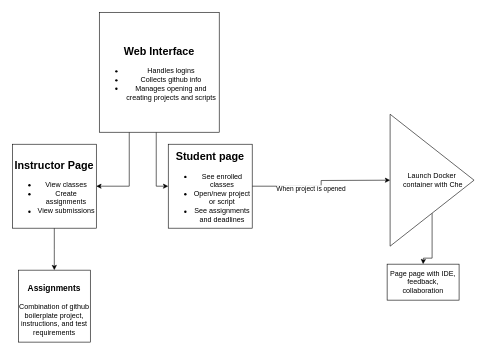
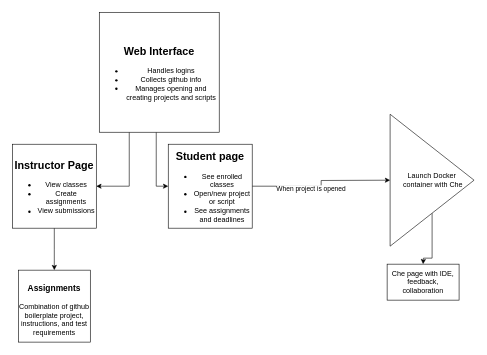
node "Page page with IDE, feedback, collaboration": label "Page page with IDE, feedback, collaboration" -> "Che page with IDE, feedback, collaboration"
